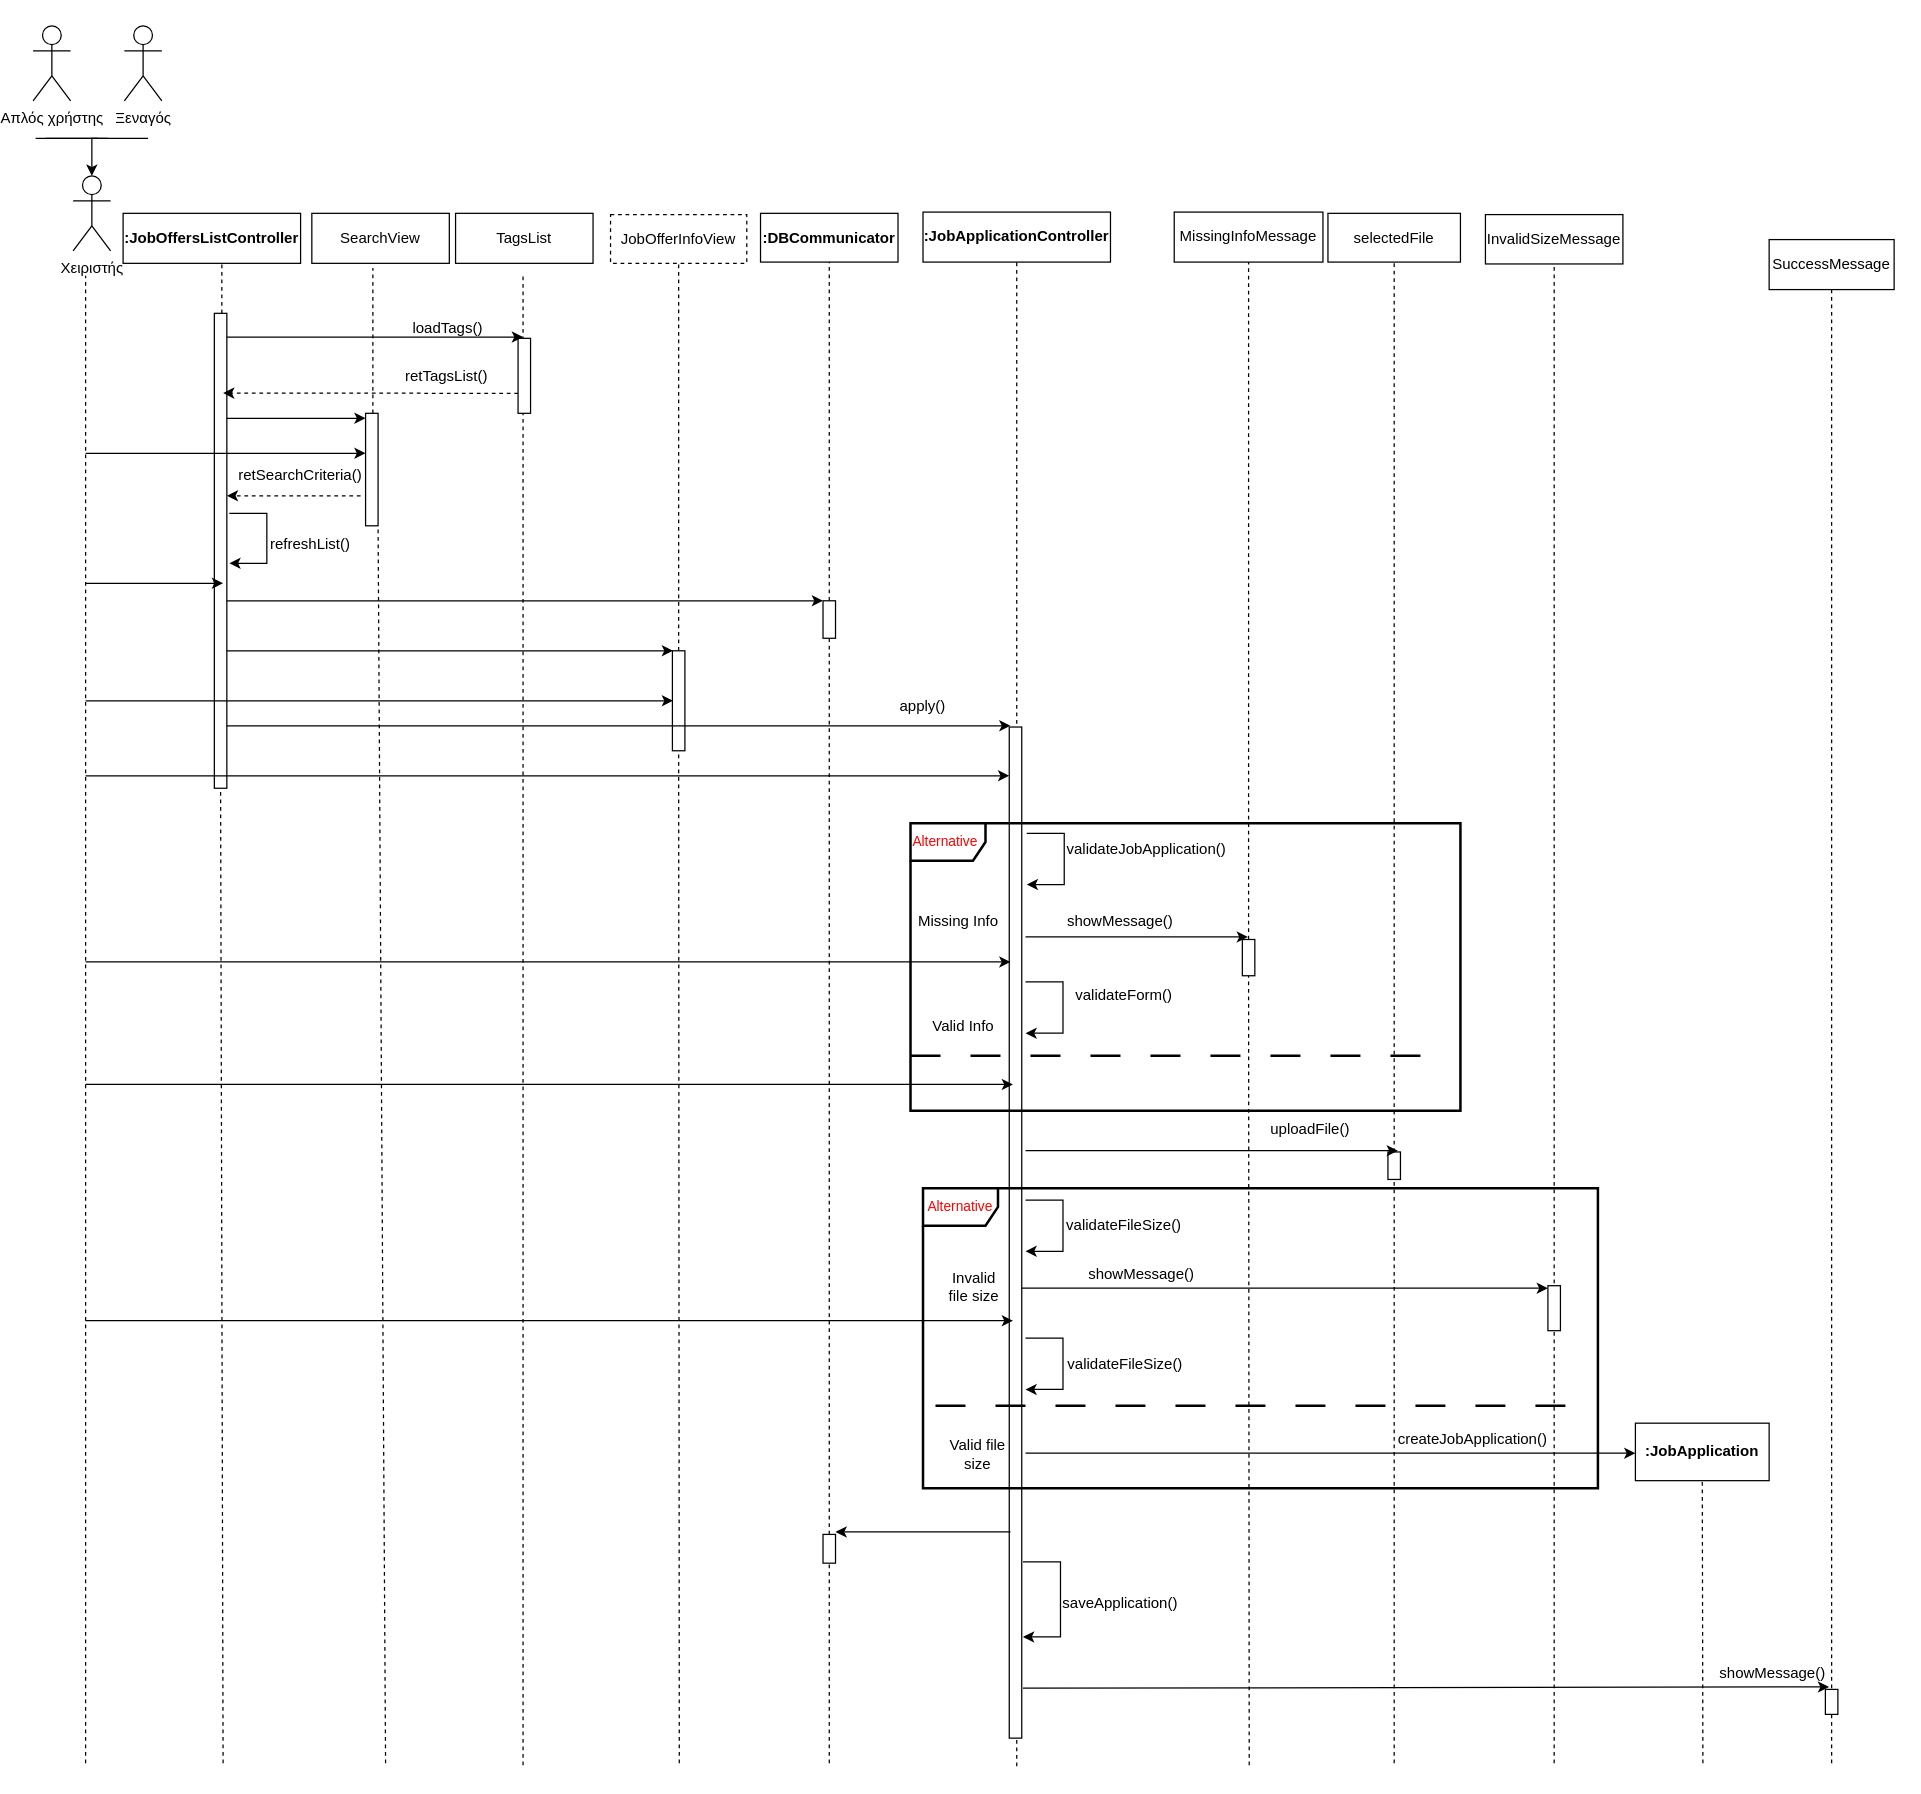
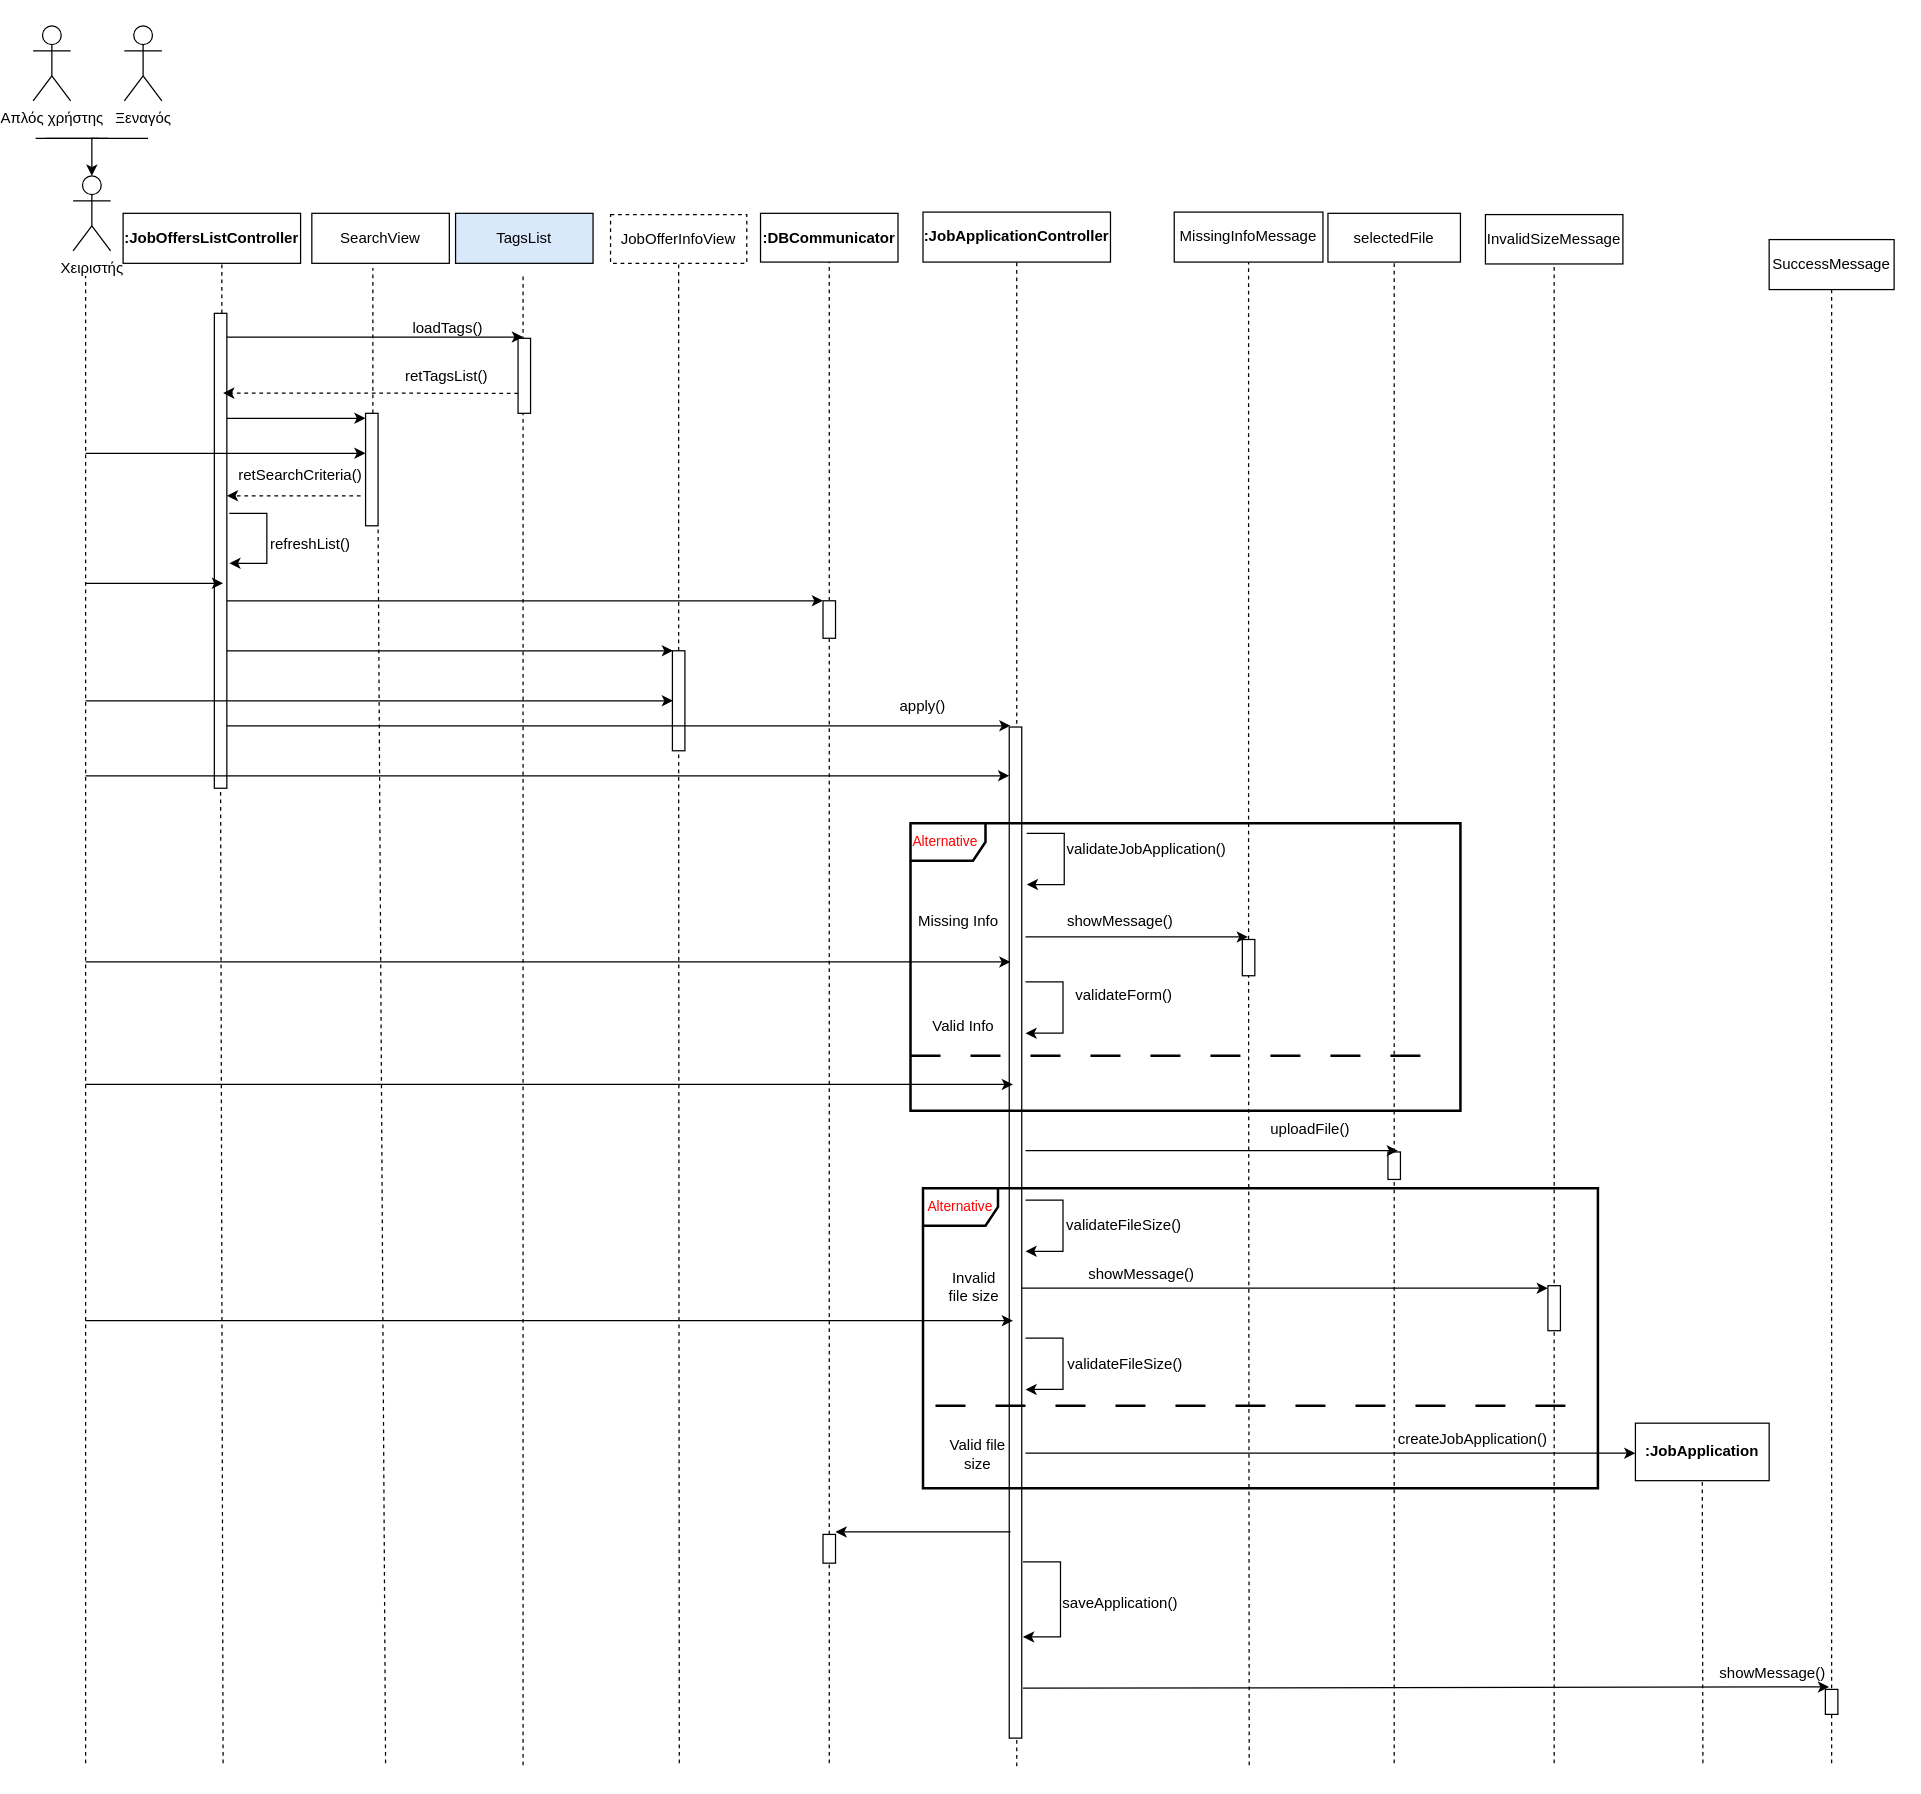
node "TagsList": fillcolor #ffffff -> #dae8fc
